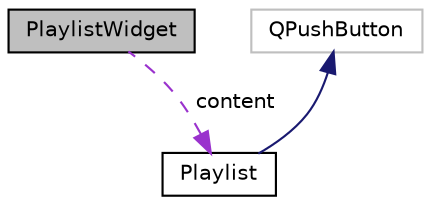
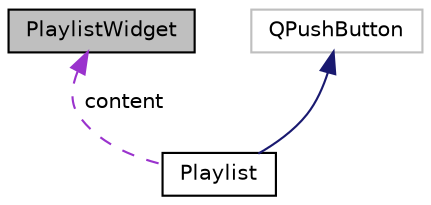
edge "PlaylistWidget" -> "Playlist": reversed
